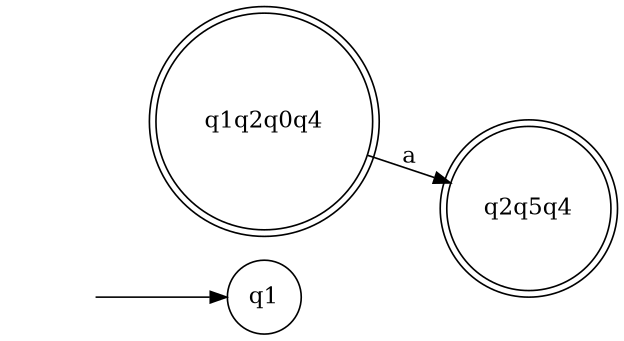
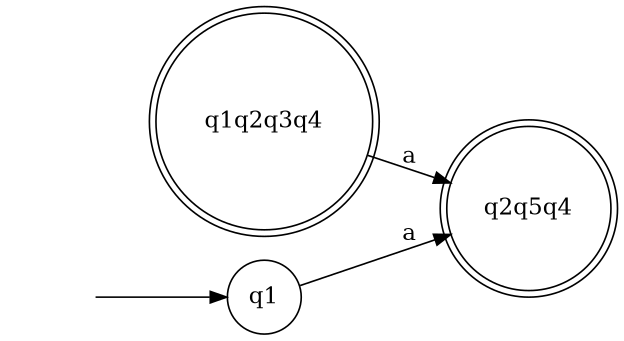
node "q1q2q0q4": label "q1q2q0q4" -> "q1q2q3q4"
edge "q1" -> "q2q5q4": added, label "a"
